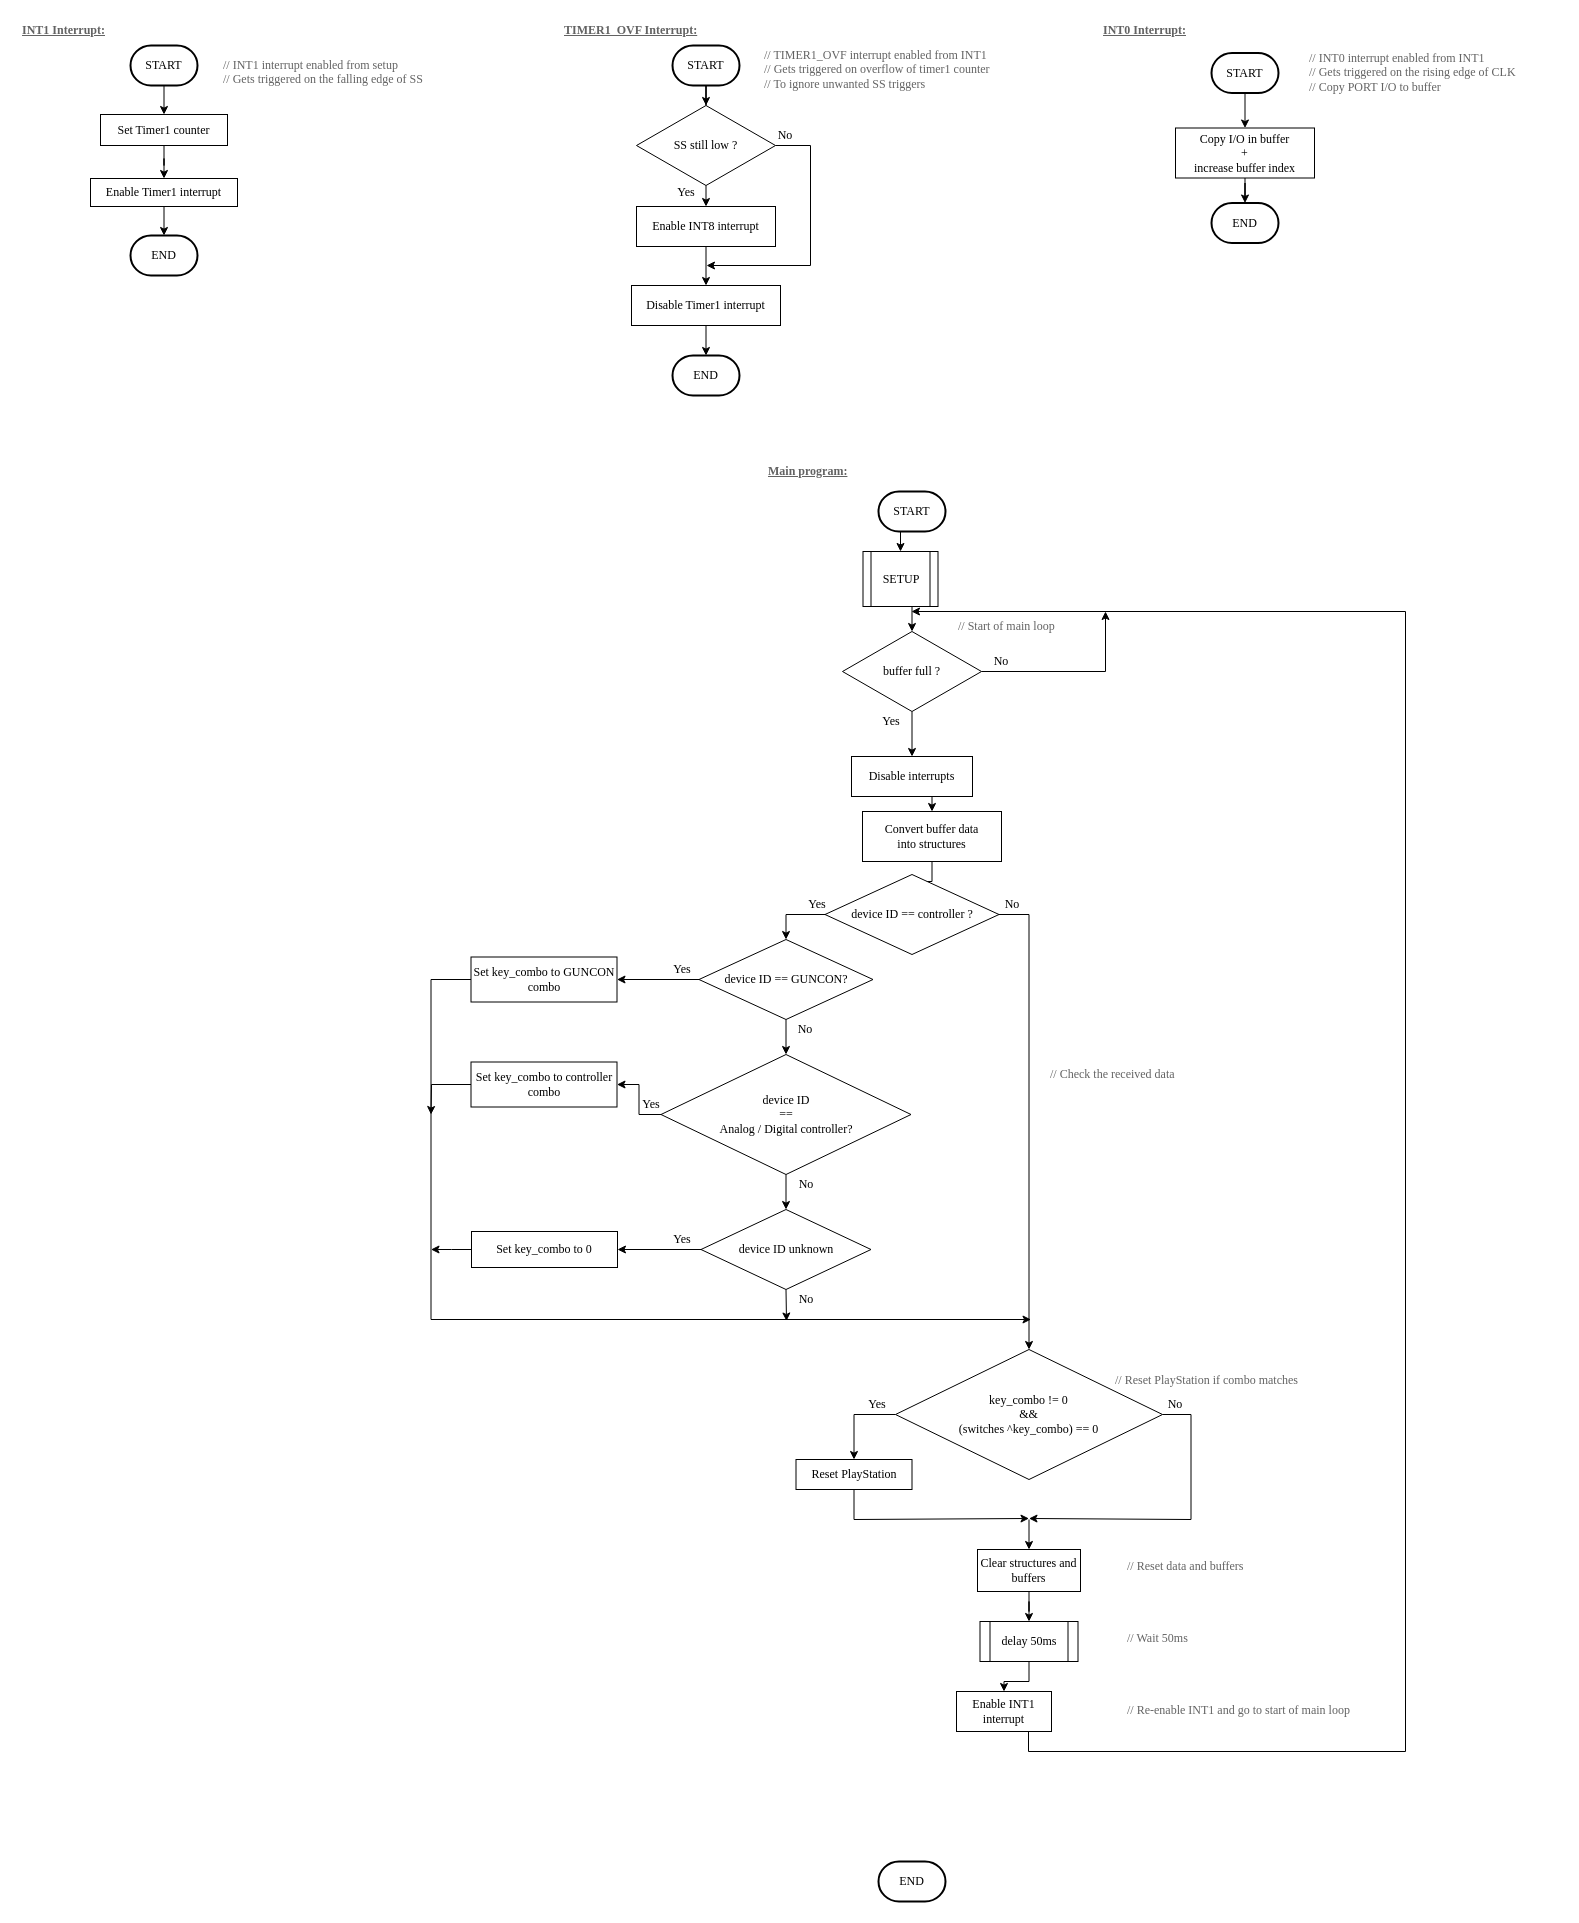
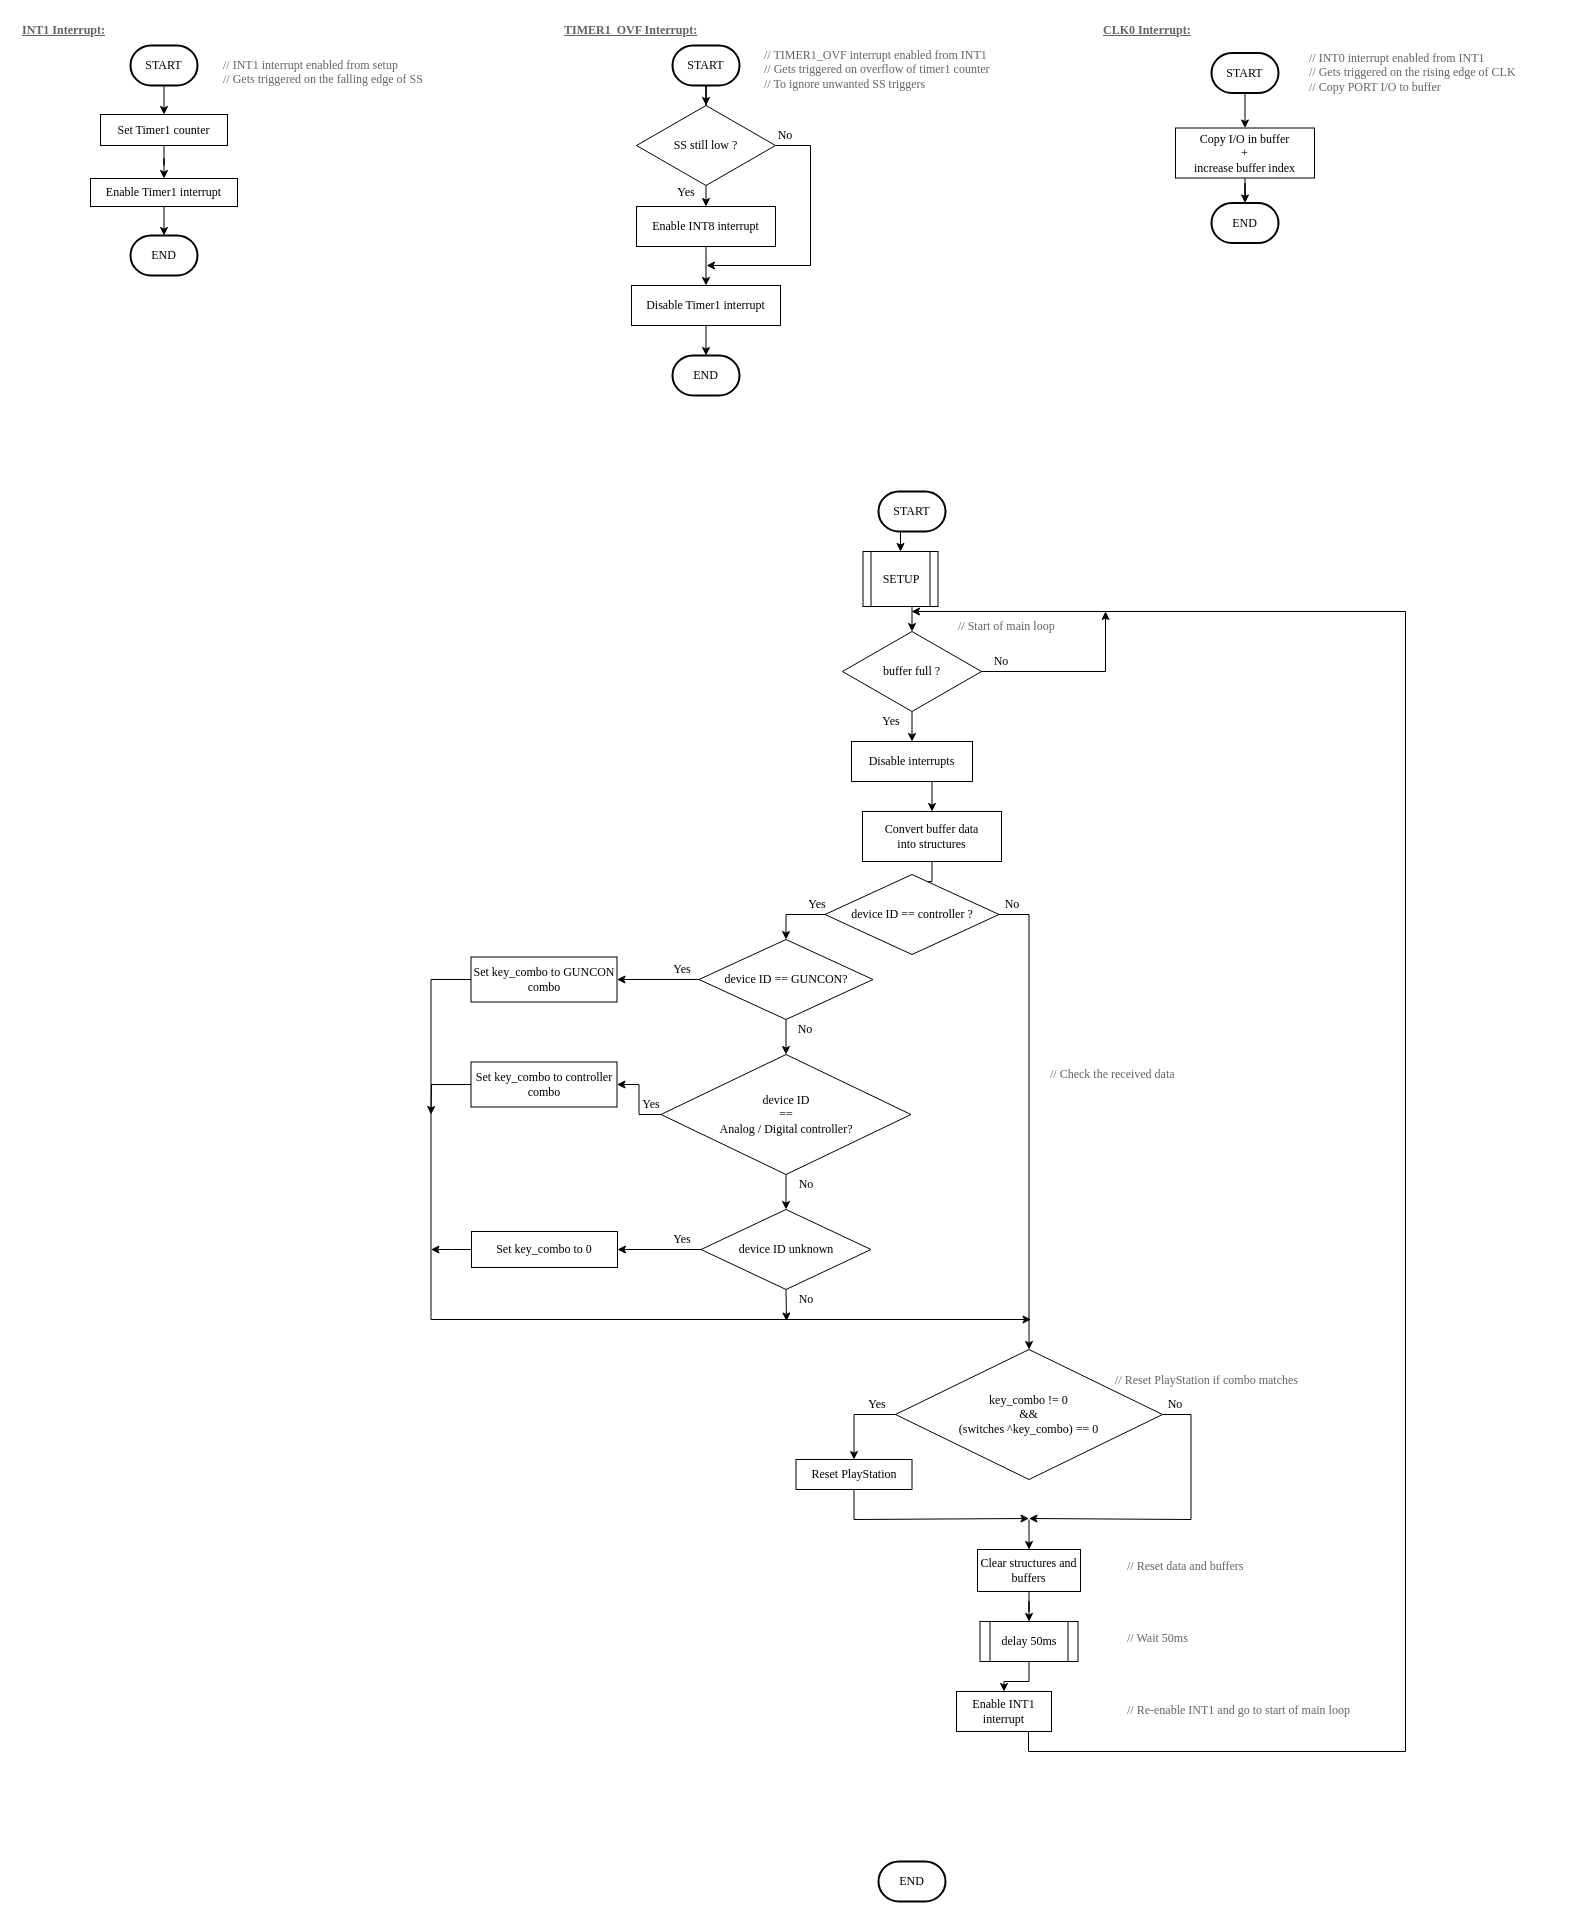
node "INT0 Interrupt:": label "INT0 Interrupt:" -> "CLK0 Interrupt:"
node "Main program:": removed
node "Disable interrupts": moved (912, 777) -> (912, 762)
